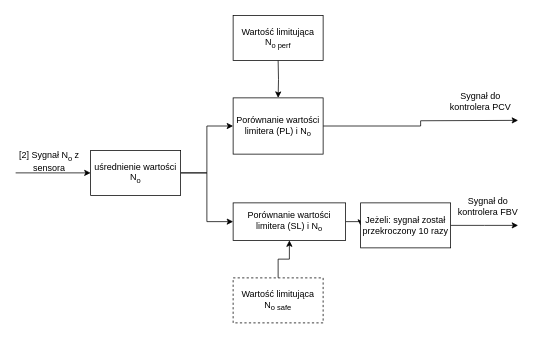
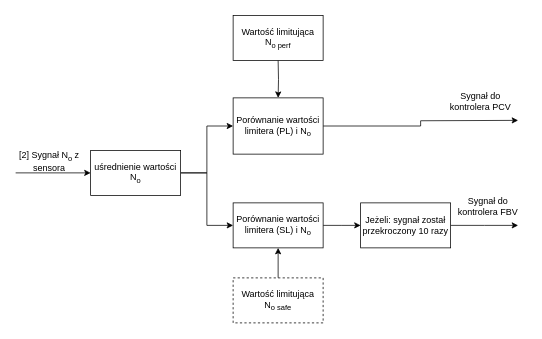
node "Porównanie wartości limitera (SL) i No": size 113x38 -> 90x45
